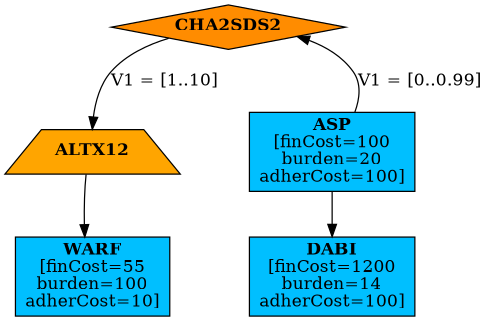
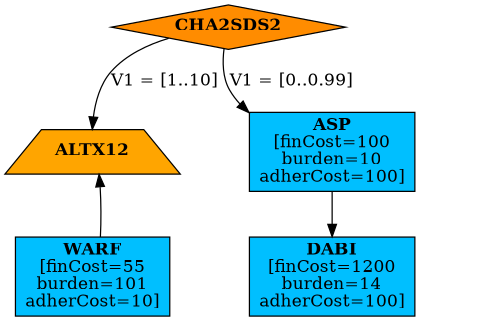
edge "ASP" -> "CHA2SDS2": reversed
node "ASP": text "burden=20" -> "burden=10"
edge "ALTX12" -> "WARF": reversed
node "WARF": text "burden=100" -> "burden=101"
